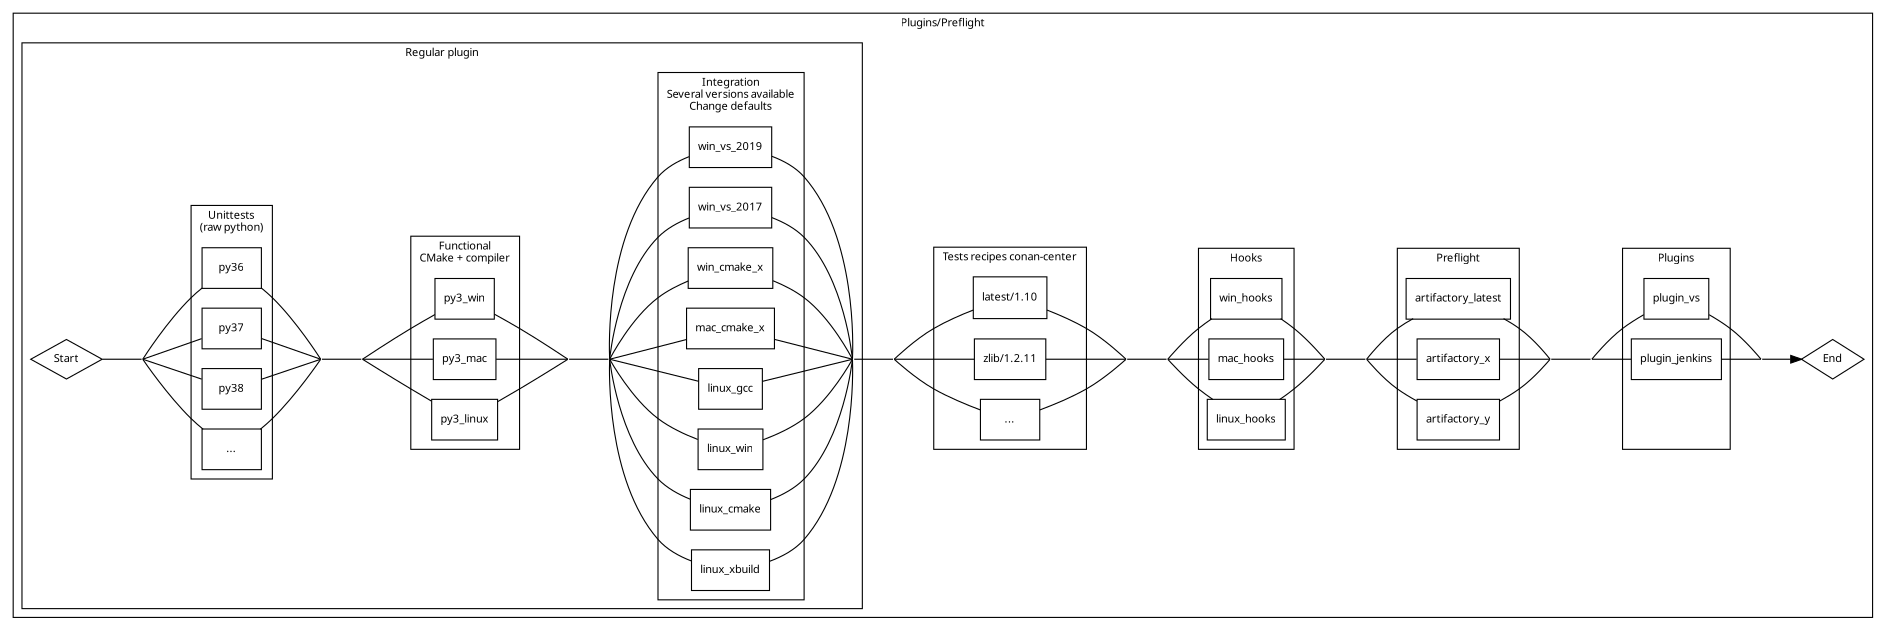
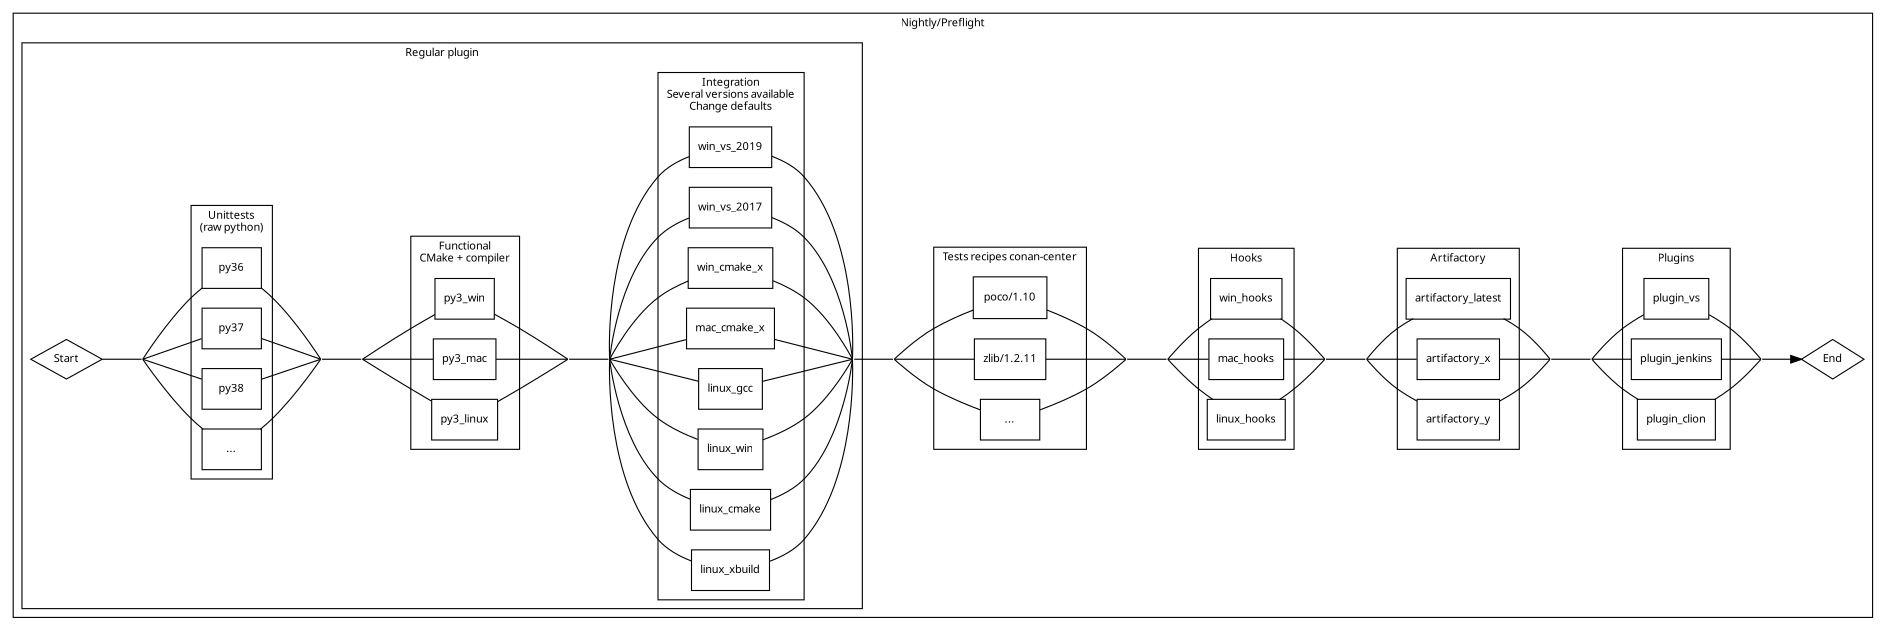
cluster "Plugins/Preflight": label "Plugins/Preflight" -> "Nightly/Preflight"
cluster "Preflight": label "Preflight" -> "Artifactory"
node "latest/1.10": label "latest/1.10" -> "poco/1.10"
node "plugin_clion": added
